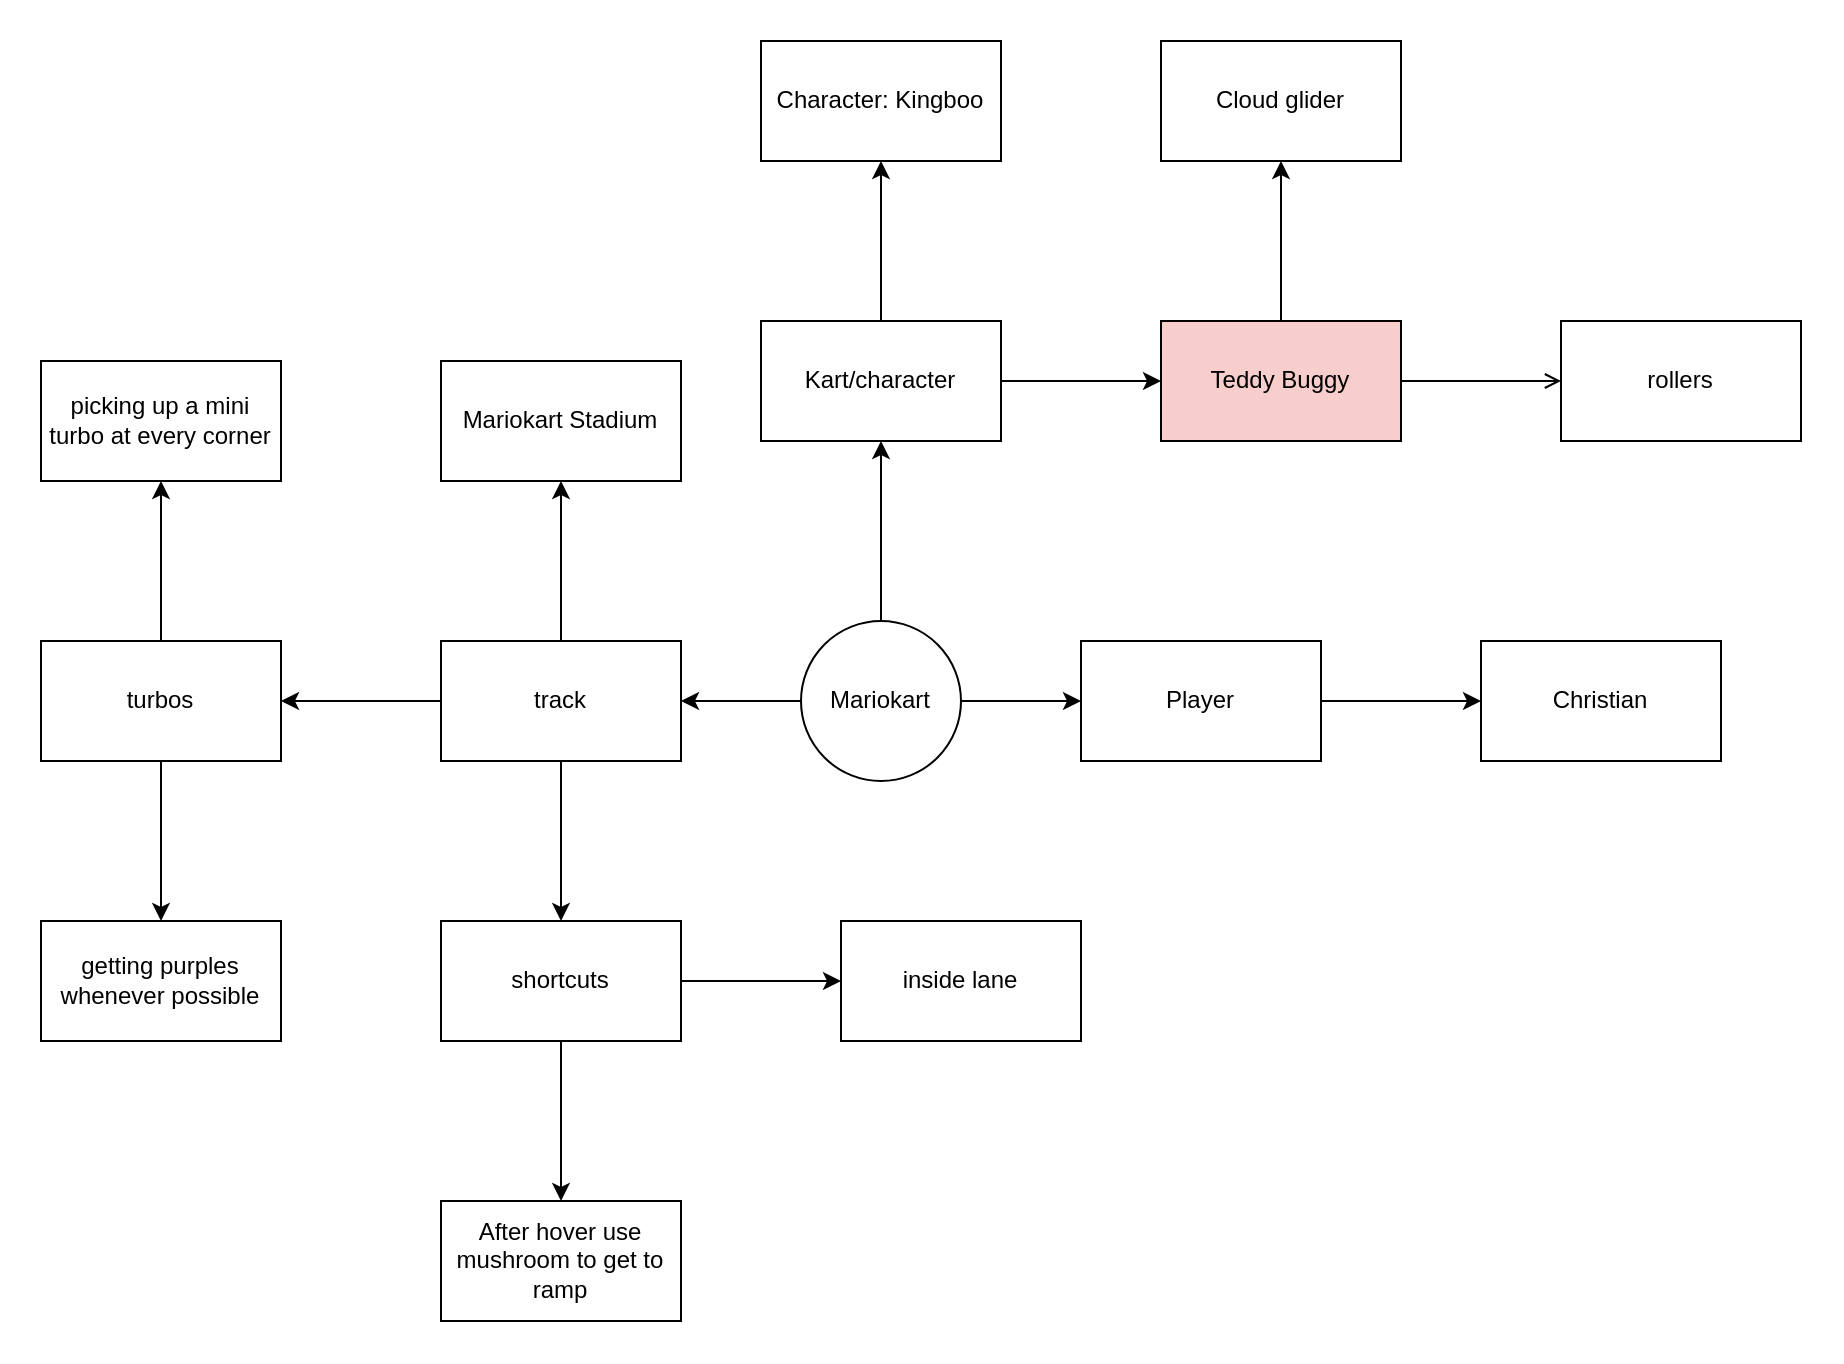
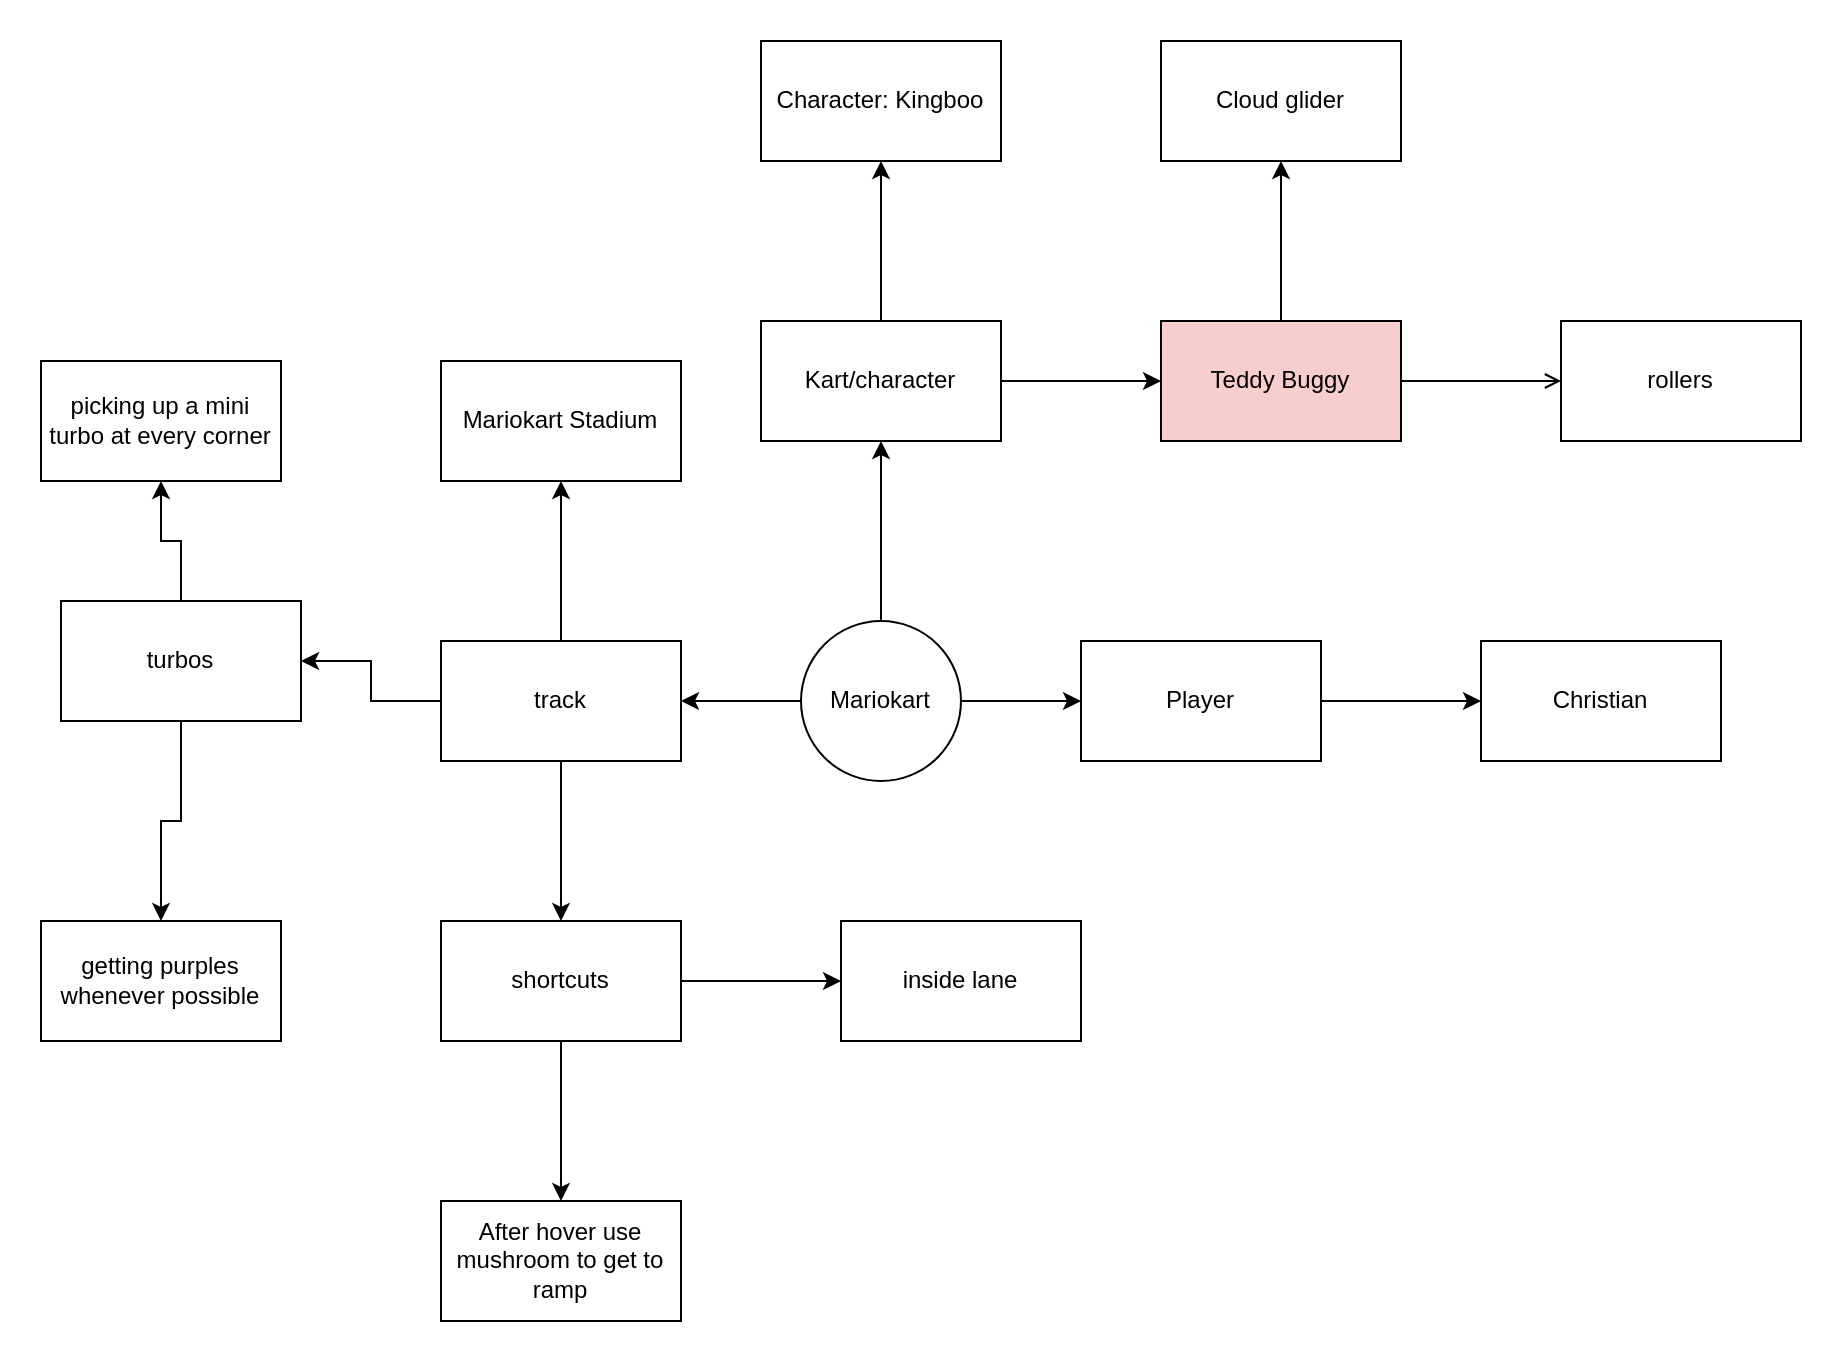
node "turbos": moved (161, 701) -> (181, 661)
